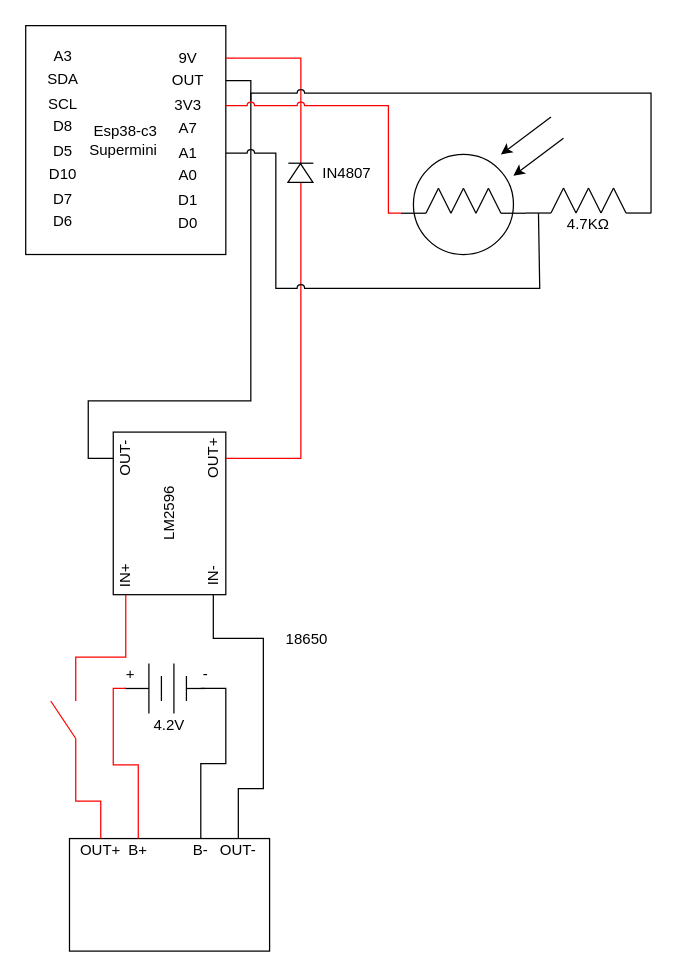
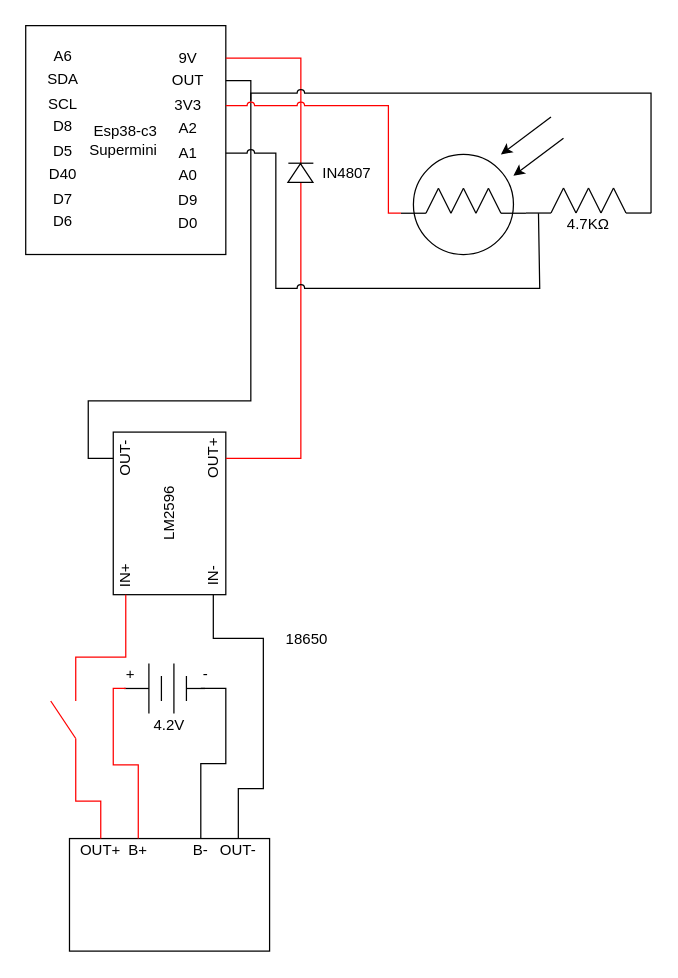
node "A3": label "A3" -> "A6"
node "A7": label "A7" -> "A2"
node "D10": label "D10" -> "D40"
node "D1": label "D1" -> "D9"
